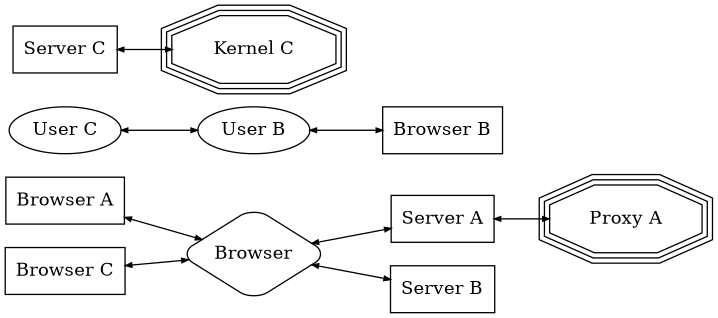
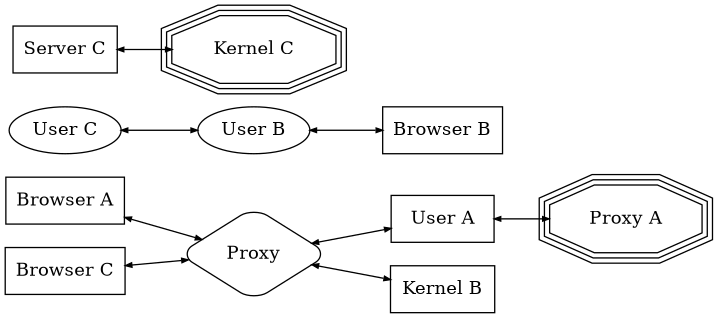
node "Server A": label "Server A" -> "User A"
node "Browser": label "Browser" -> "Proxy"
node "Server B": label "Server B" -> "Kernel B"
